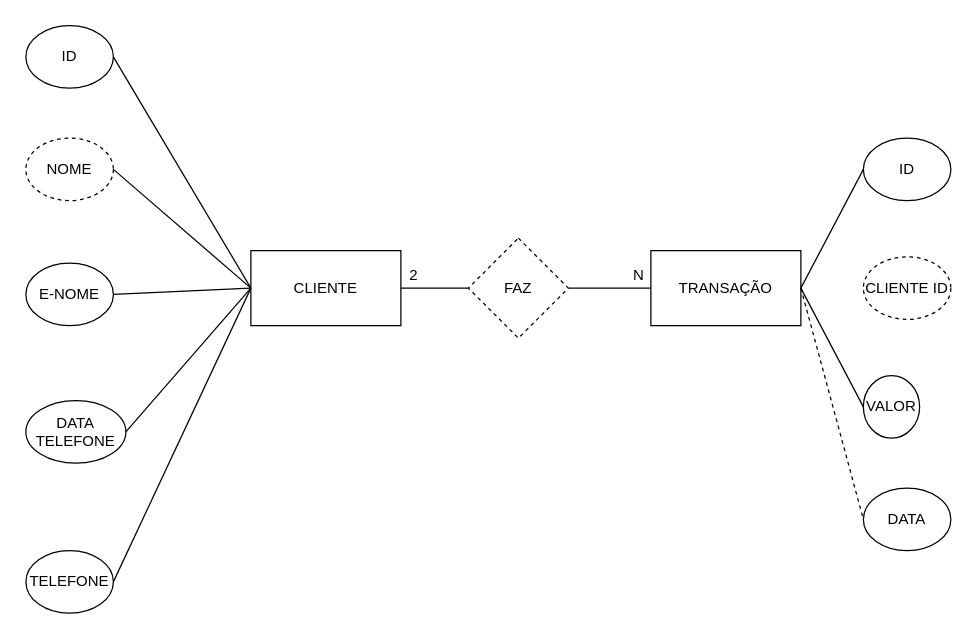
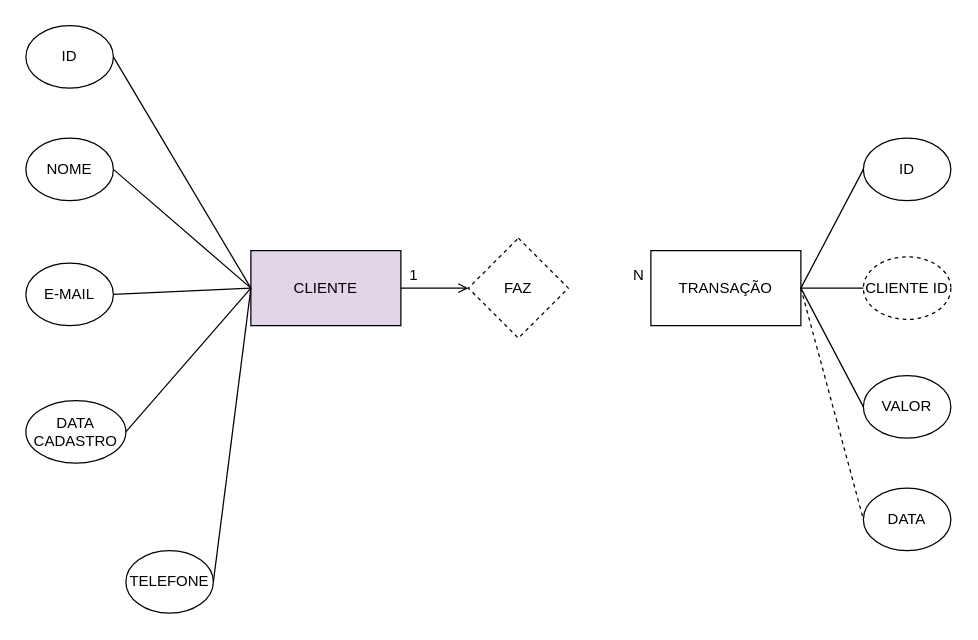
node "NOME": style dashed -> solid
node "2": label "2" -> "1"
node "CLIENTE": fillcolor #ffffff -> #e1d5e7
edge "CLIENTE" -- "FAZ": arrowhead none -> open
edge "FAZ" -- "TRANSAÇÃO": removed
edge "TRANSAÇÃO" -- "CLIENTE ID": added
node "E-NOME": label "E-NOME" -> "E-MAIL"
node "VALOR": size 56x63 -> 88x63
node "DATA TELEFONE": label "DATA TELEFONE" -> "DATA CADASTRO"
node "TELEFONE": moved (69, 582) -> (169, 582)
